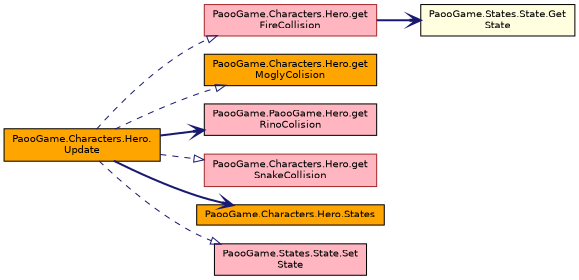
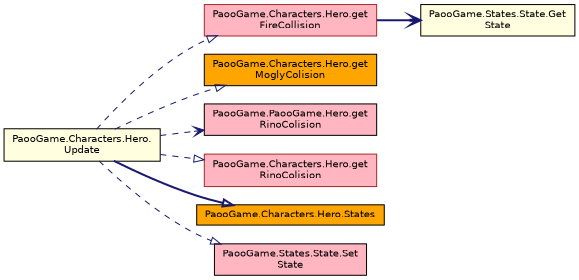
edge "PaooGame.Characters.Hero. Update" -> "PaooGame.PaooGame.Hero.get RinoColision": style bold -> dashed
node "PaooGame.Characters.Hero. Update": fillcolor orange -> lightyellow
node "PaooGame.Characters.Hero.get SnakeCollision": label "PaooGame.Characters.Hero.get SnakeCollision" -> "PaooGame.Characters.Hero.get RinoColision"
edge "PaooGame.Characters.Hero. Update" -> "PaooGame.Characters.Hero.States": arrowhead vee -> onormal
